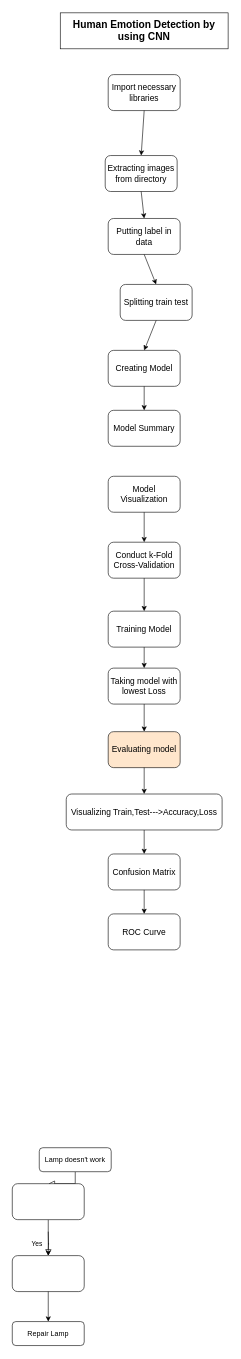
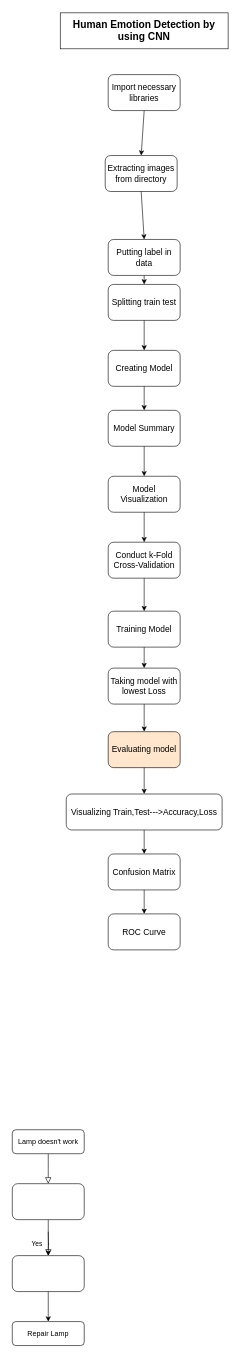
node "Putting label in data": moved (144, 236) -> (144, 257)
node "Splitting train test": moved (156, 302) -> (144, 302)
edge "Model Summary" -> "Model Visualization": added
node "Lamp doesn't work": moved (75, 1160) -> (48, 1142)
